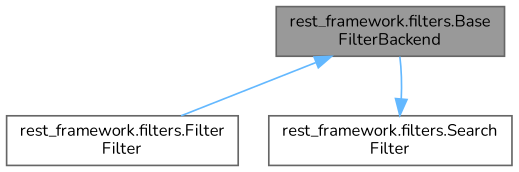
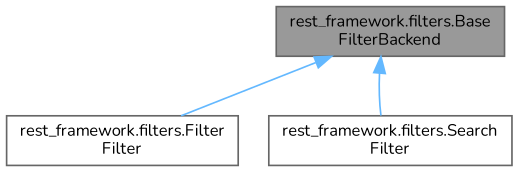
edge "rest_framework.filters.Base FilterBackend" -> "rest_framework.filters.Search Filter": reversed
